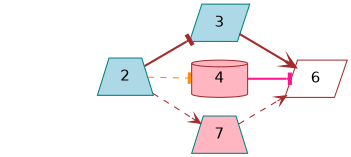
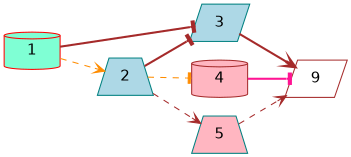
node "1": added
node "6": label "6" -> "9"
node "7": label "7" -> "5"
